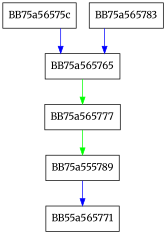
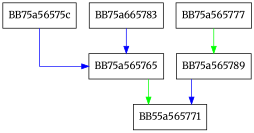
node "BB75a565783": label "BB75a565783" -> "BB75a665783"
edge "BB75a565765" -> "BB75a565777": now "BB75a565765" -> "BB55a565771"
node "BB75a555789": label "BB75a555789" -> "BB75a565789"
